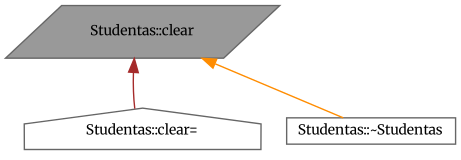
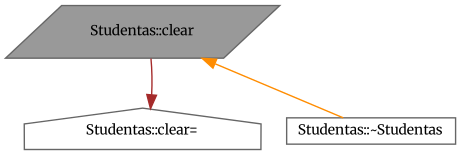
edge "Studentas::clear=" -> "Studentas::clear": reversed
